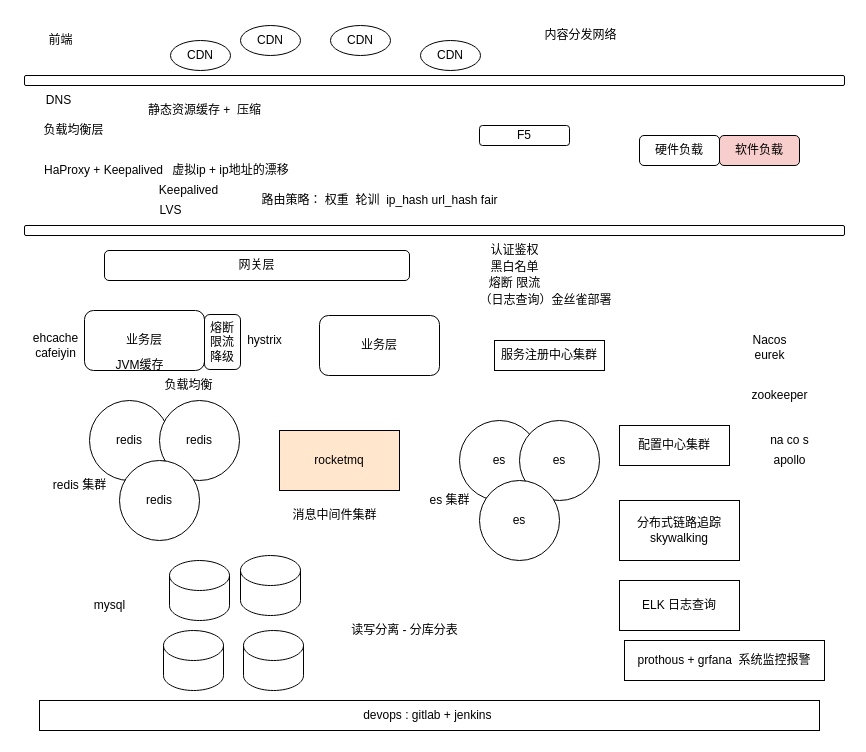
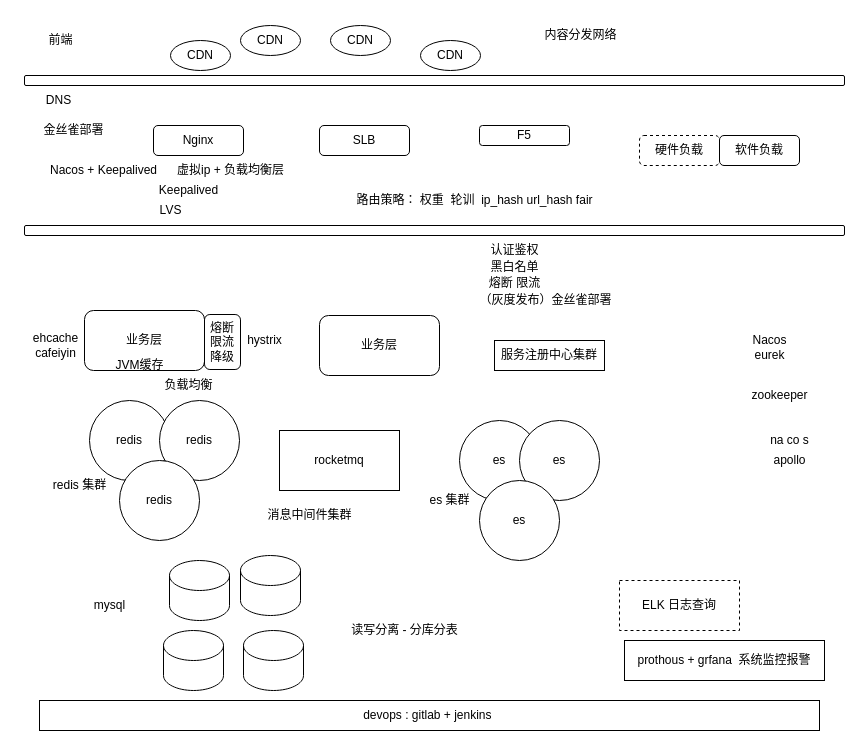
node "静态资源缓存 + 压缩": removed
node "负载均衡层": label "负载均衡层" -> "金丝雀部署"
node "Nginx": added
node "SLB": added
node "硬件负载": style solid -> dashed
node "软件负载": fillcolor #f8cecc -> #ffffff
node "HaProxy + Keepalived": label "HaProxy + Keepalived" -> "Nacos + Keepalived"
node "虚拟ip + ip地址的漂移": label "虚拟ip + ip地址的漂移" -> "虚拟ip + 负载均衡层"
node "路由策略： 权重 轮训 ip_hash url_hash fair": moved (380, 201) -> (475, 201)
node "网关层": removed
node "（日志查询）金丝雀部署": label "（日志查询）金丝雀部署" -> "（灰度发布）金丝雀部署"
node "配置中心集群": removed
node "rocketmq": fillcolor #ffe6cc -> #ffffff
node "消息中间件集群": moved (335, 516) -> (310, 516)
node "分布式链路追踪 skywalking": removed
node "ELK 日志查询": style solid -> dashed
